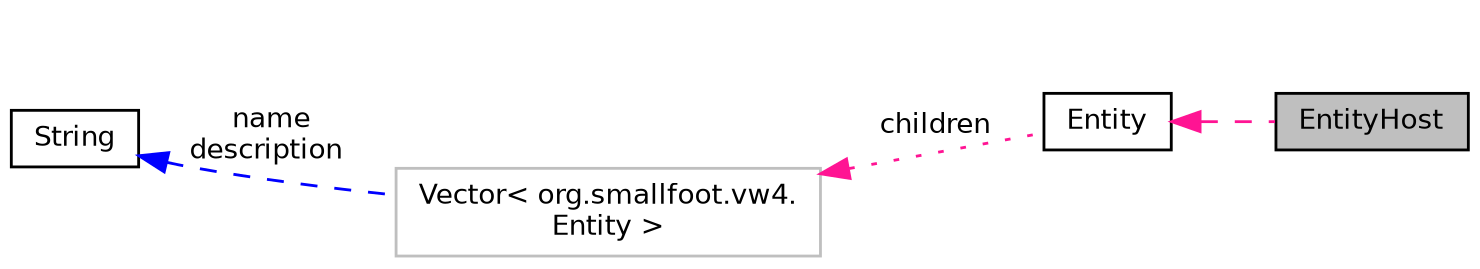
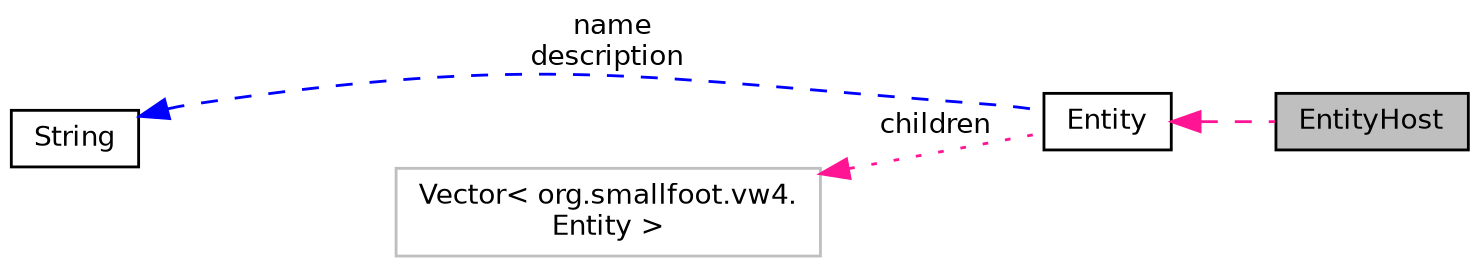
edge "Vector< org.smallfoot.vw4. Entity >" -> "String": now "Entity" -> "String"
